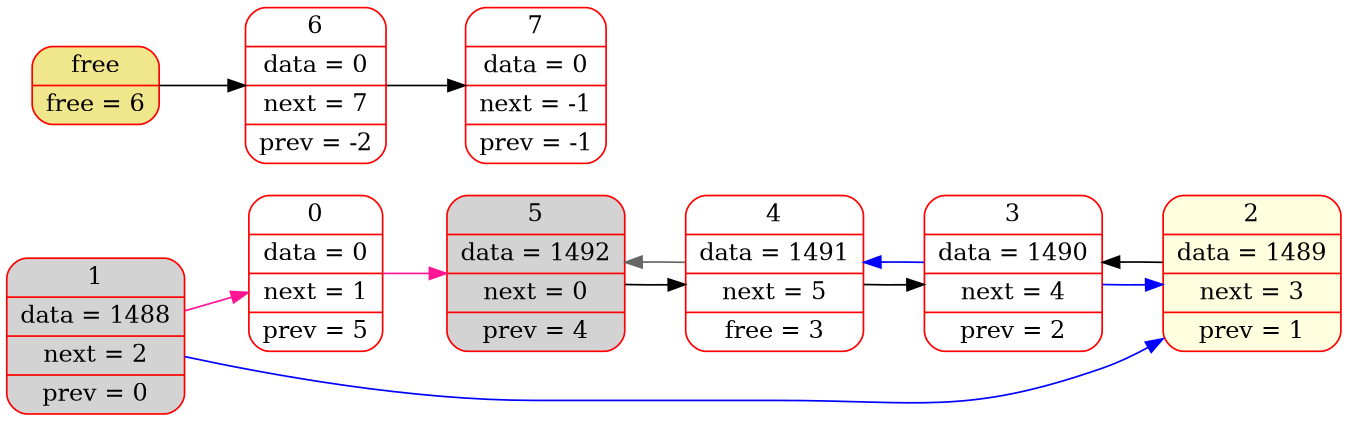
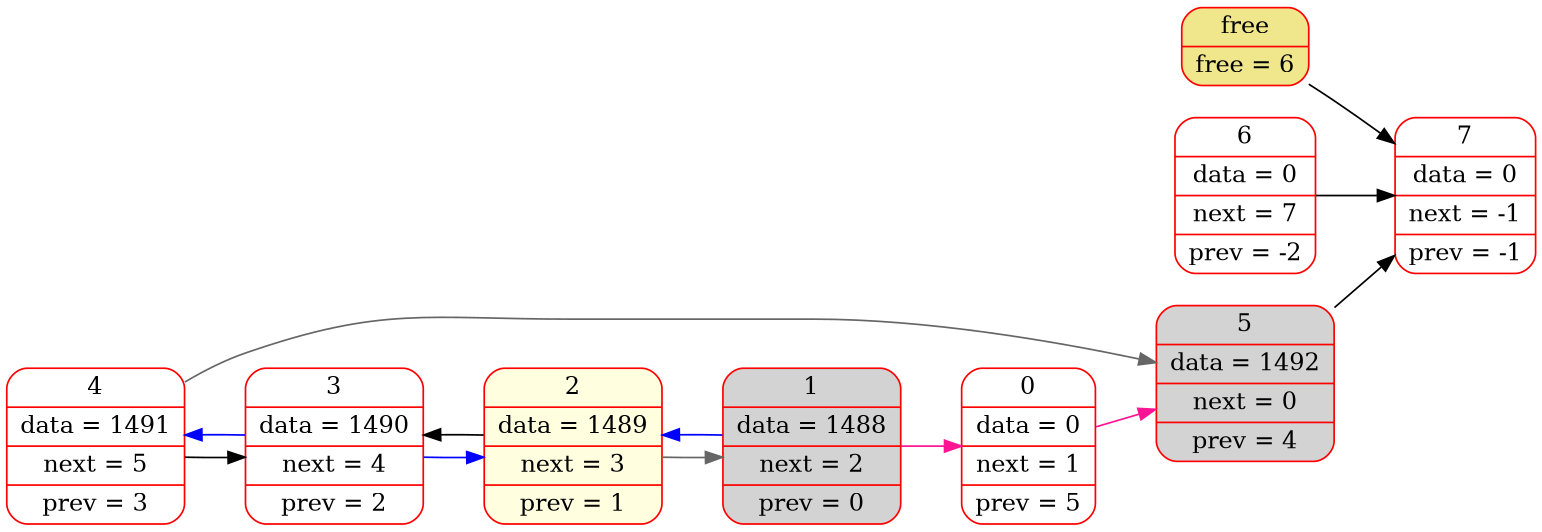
edge "free" -> "6": now "free" -> "7"
edge "5" -> "4": now "5" -> "7"
node "4": text "free = 3" -> "prev = 3"
edge "2" -> "1": added
